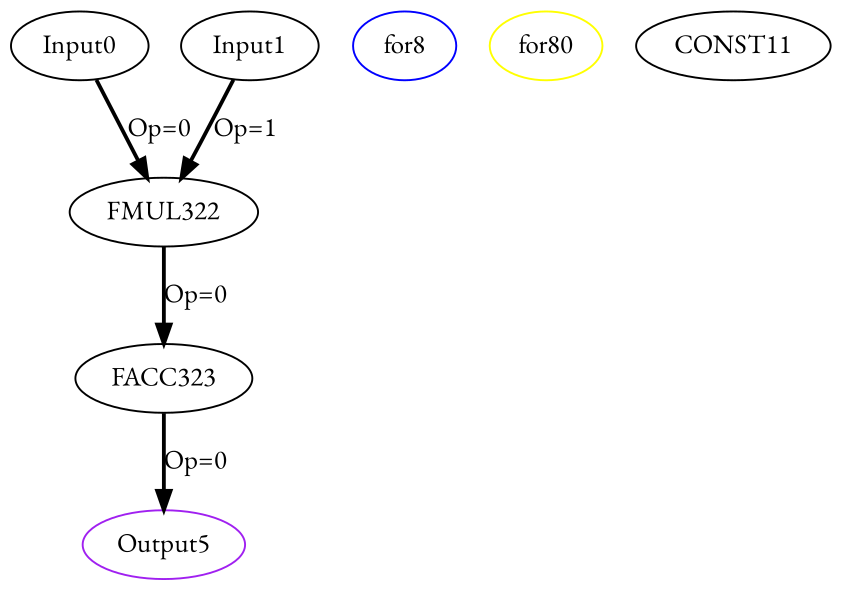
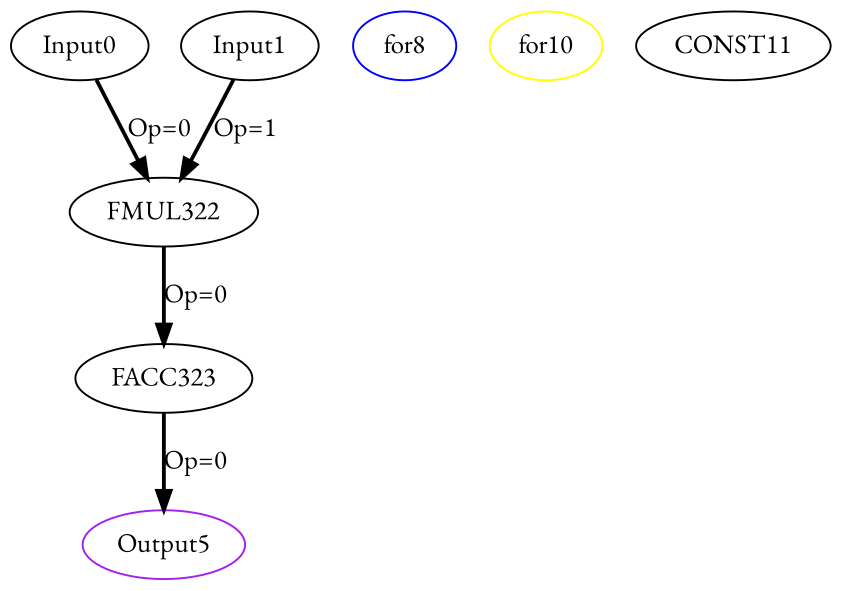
node "for80": label "for80" -> "for10"
